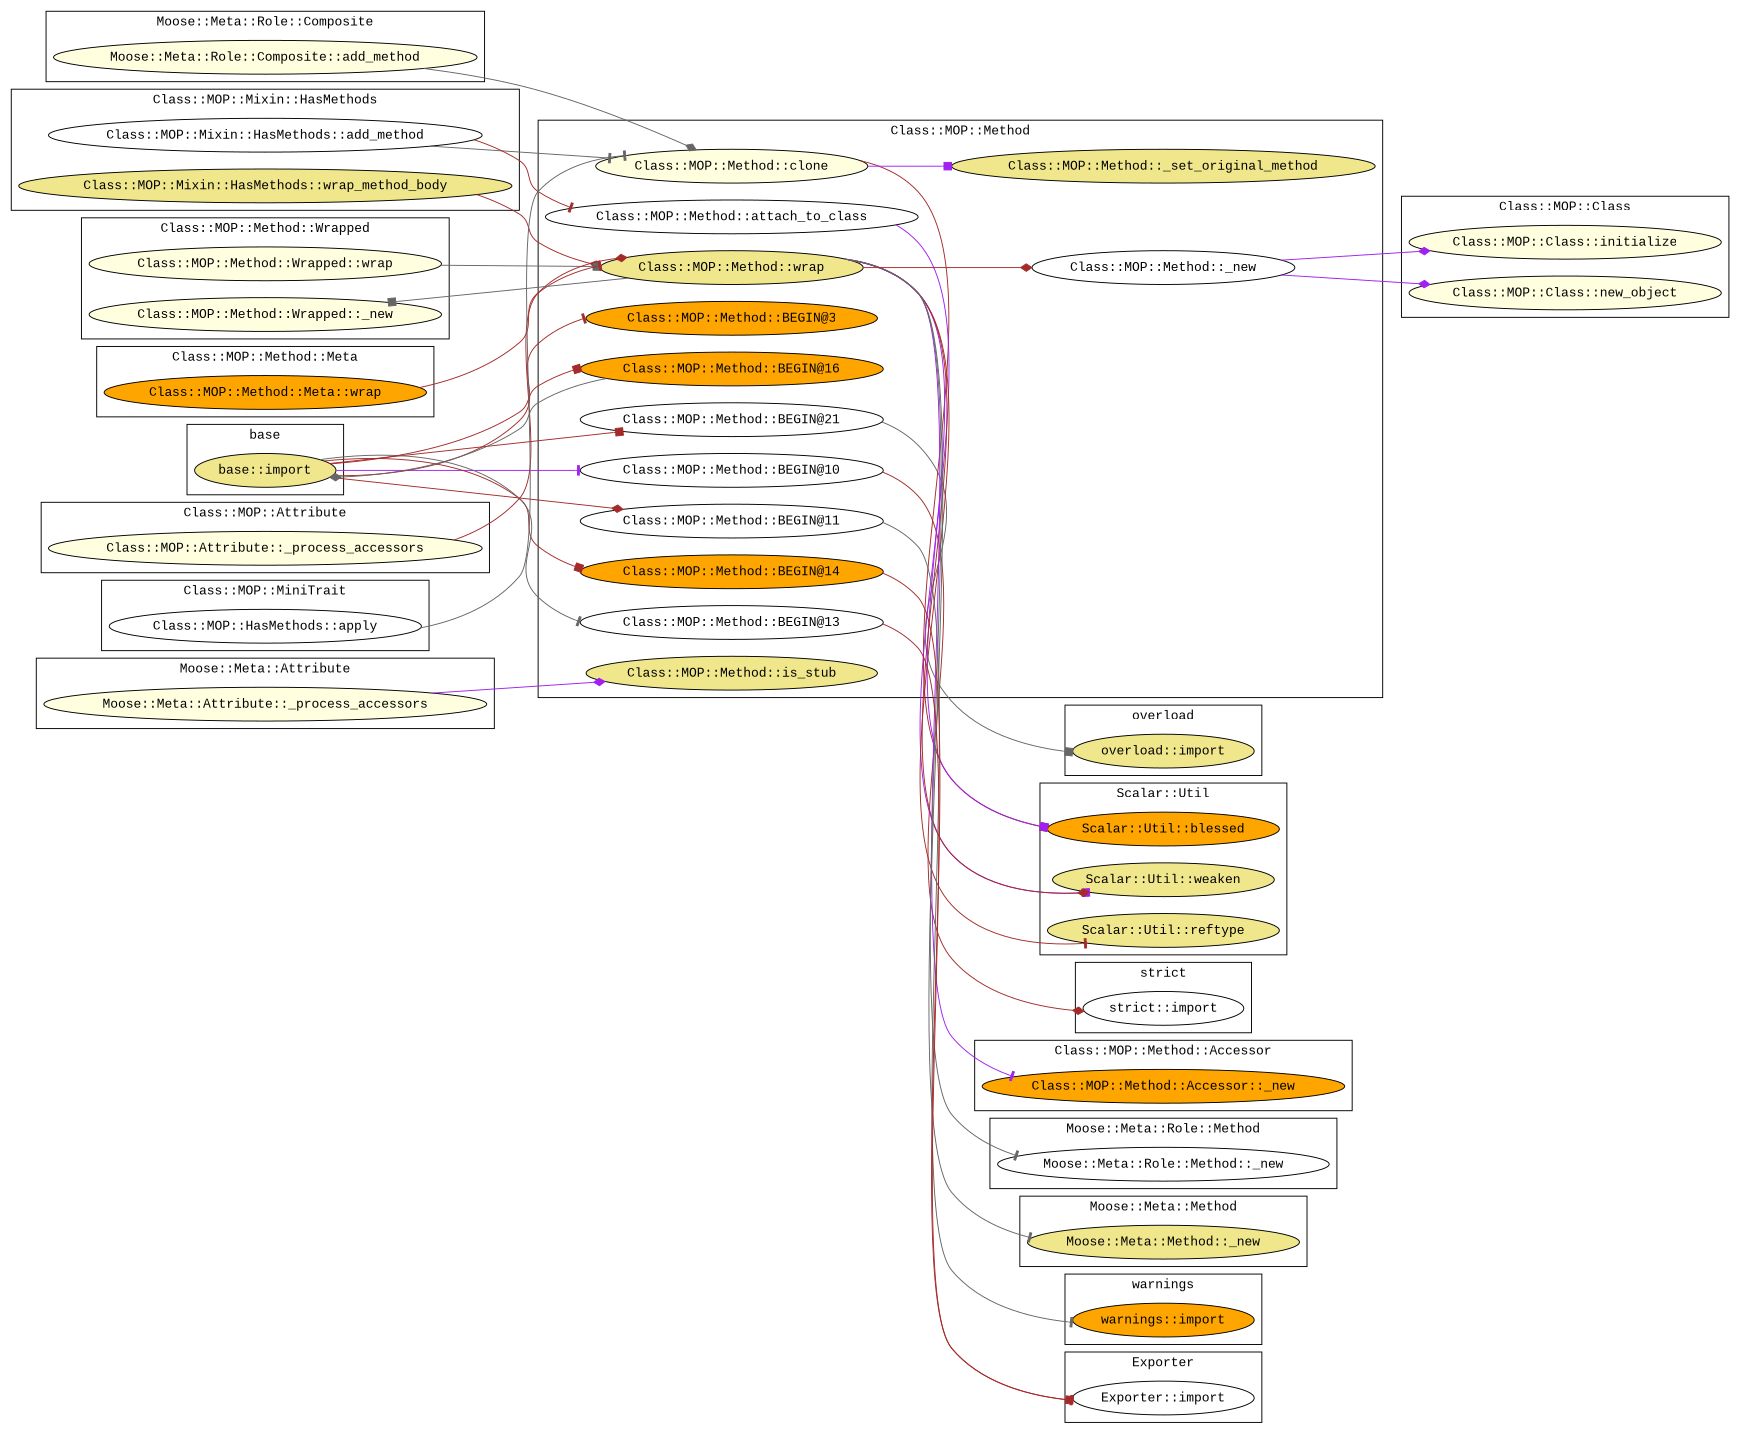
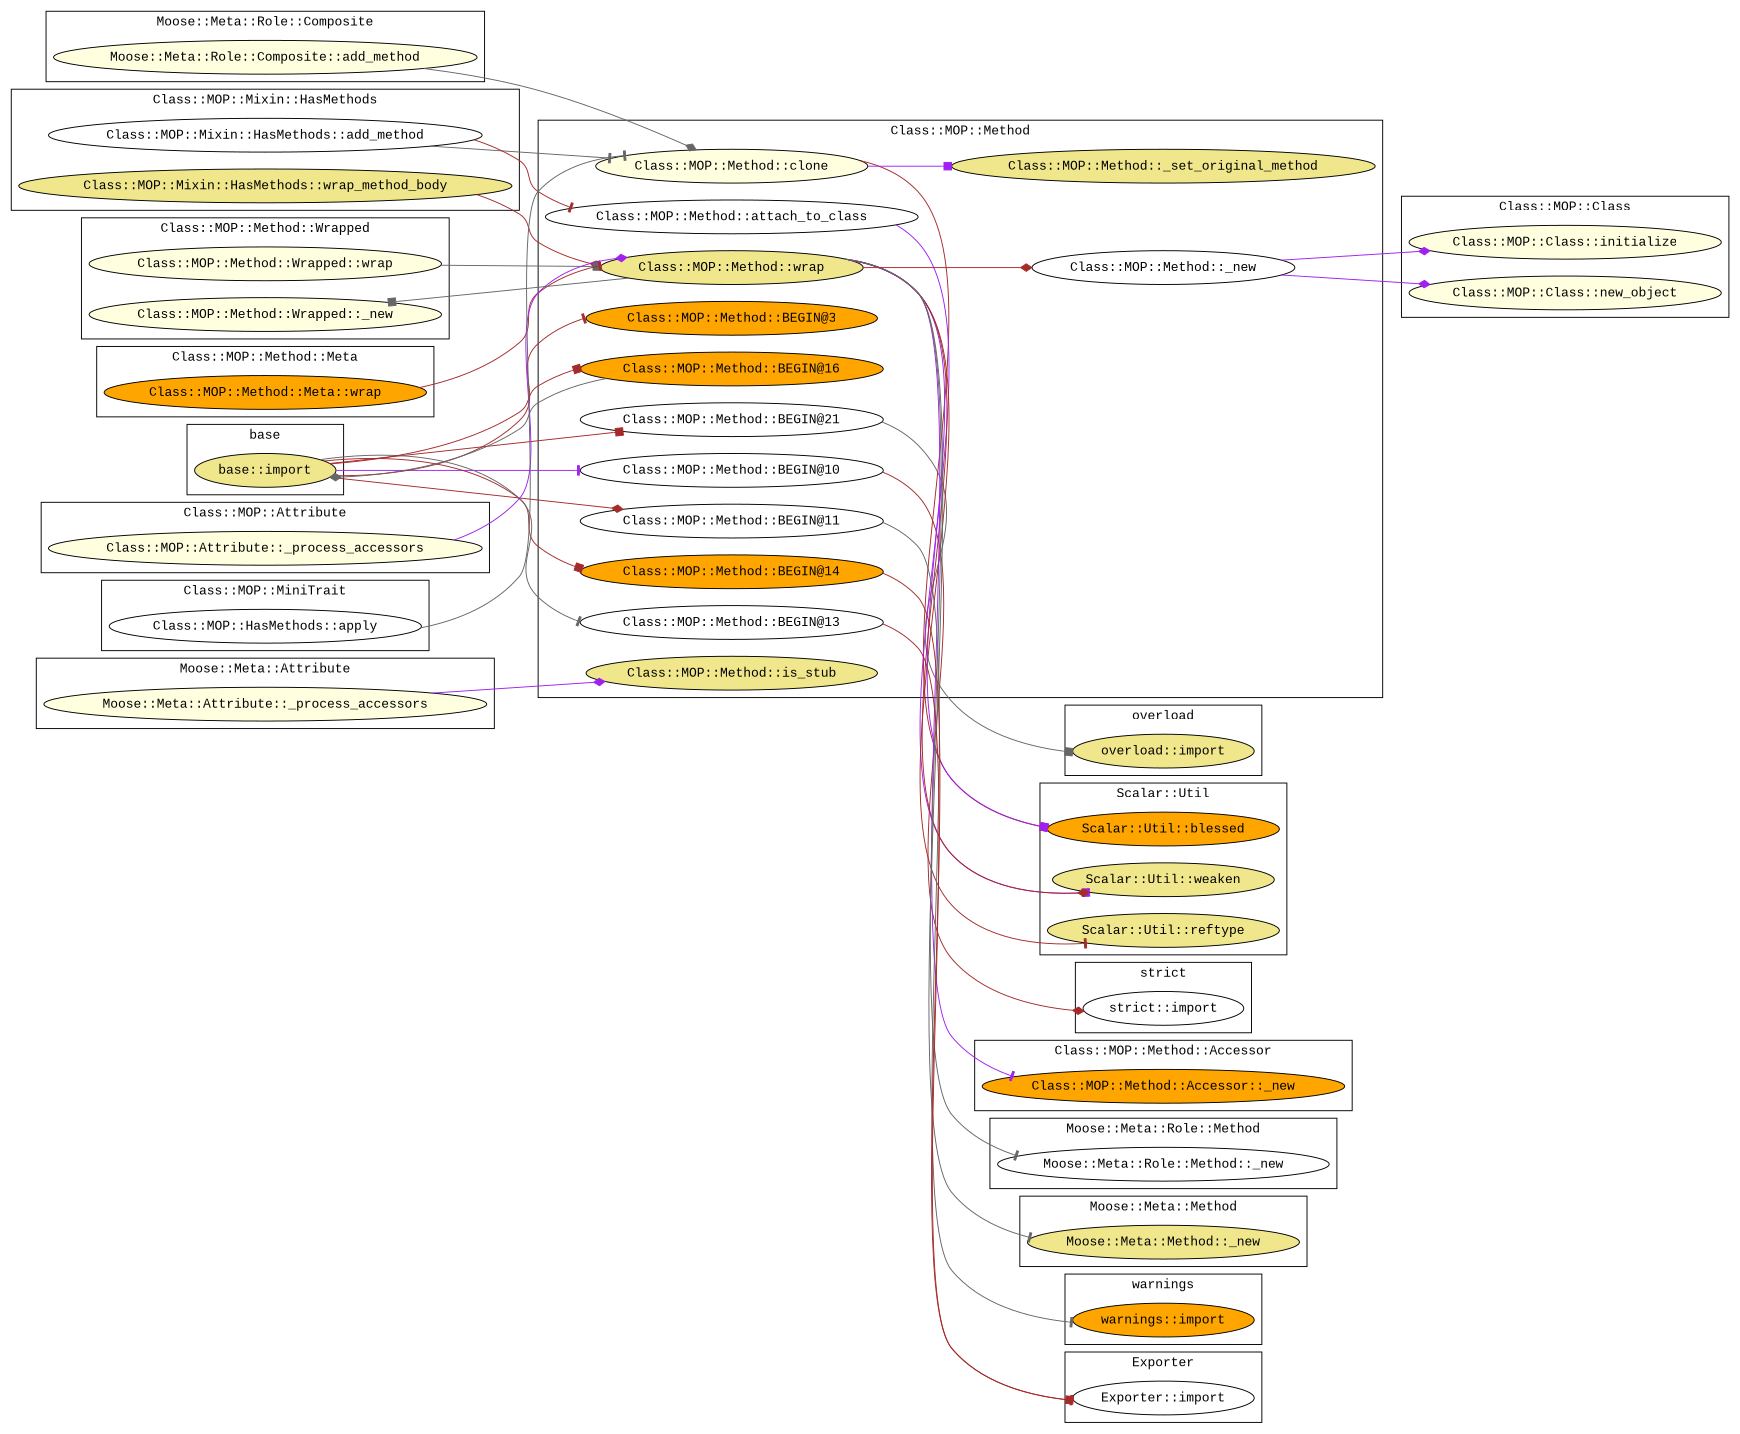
edge "Class::MOP::Attribute::_process_accessors" -> "Class::MOP::Method::wrap": color brown -> purple
